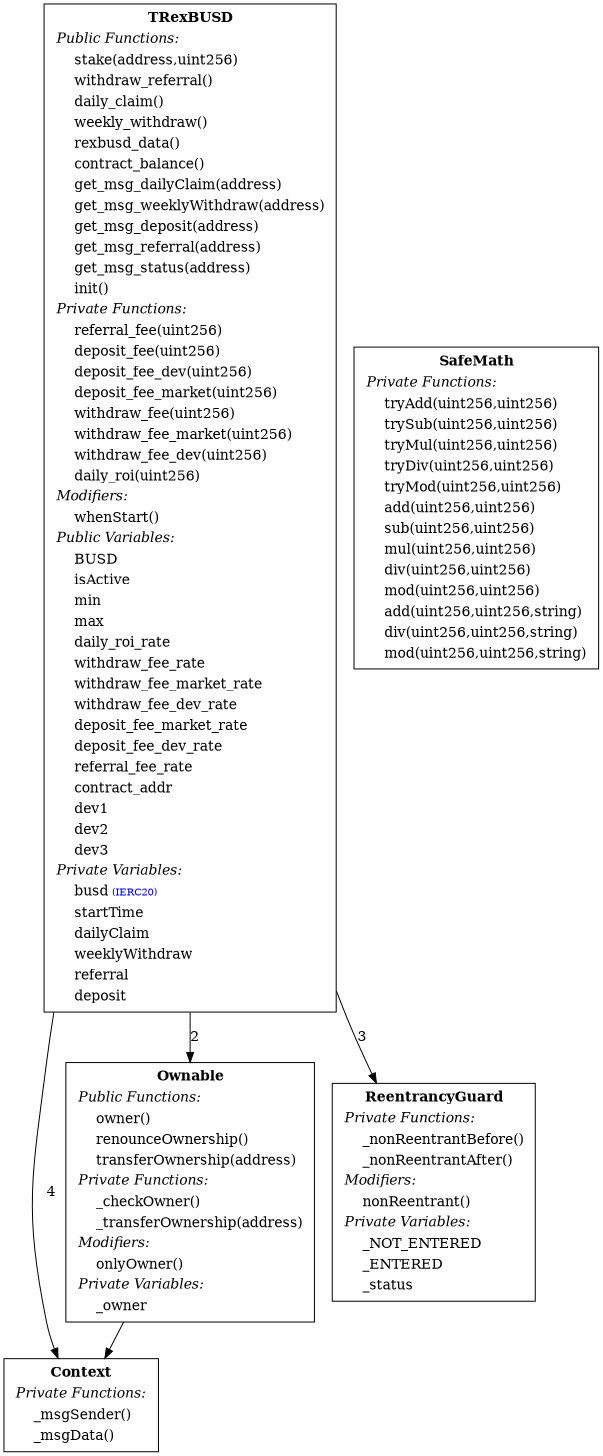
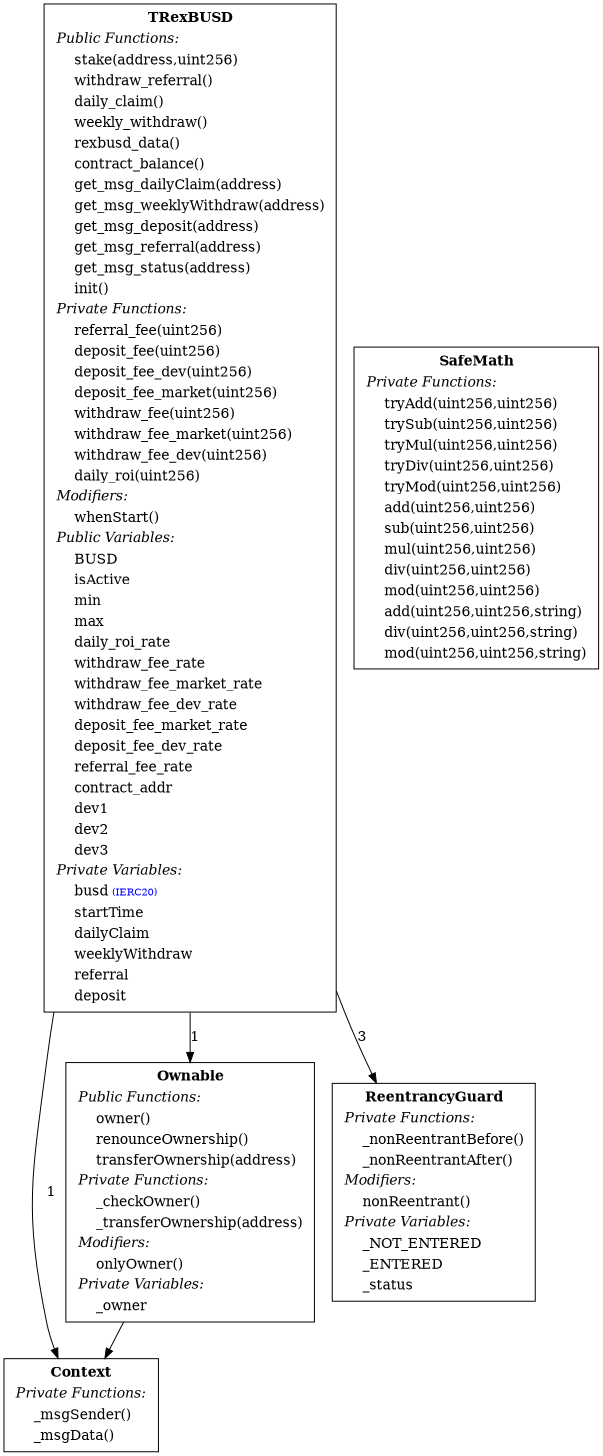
edge "TRexBUSD" -> "Ownable": label "2" -> "1"
edge "TRexBUSD" -> "Context": label "4" -> "1"
